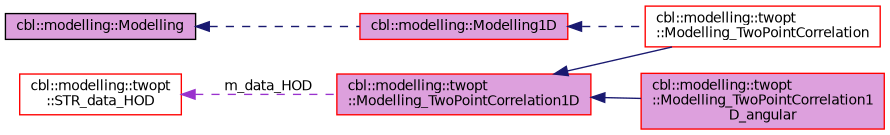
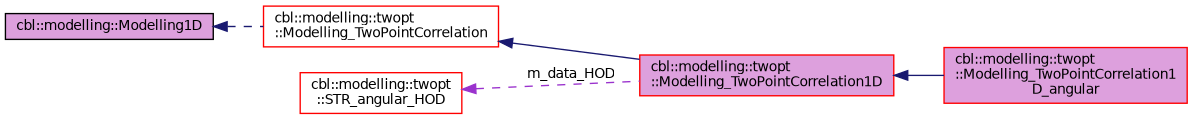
node "cbl::modelling::Modelling": removed
node "cbl::modelling::Modelling1D": color red -> black
edge "cbl::modelling::twopt ::Modelling_TwoPointCorrelation" -> "cbl::modelling::twopt ::Modelling_TwoPointCorrelation1D": reversed
node "cbl::modelling::twopt ::STR_data_HOD": label "cbl::modelling::twopt ::STR_data_HOD" -> "cbl::modelling::twopt ::STR_angular_HOD"
